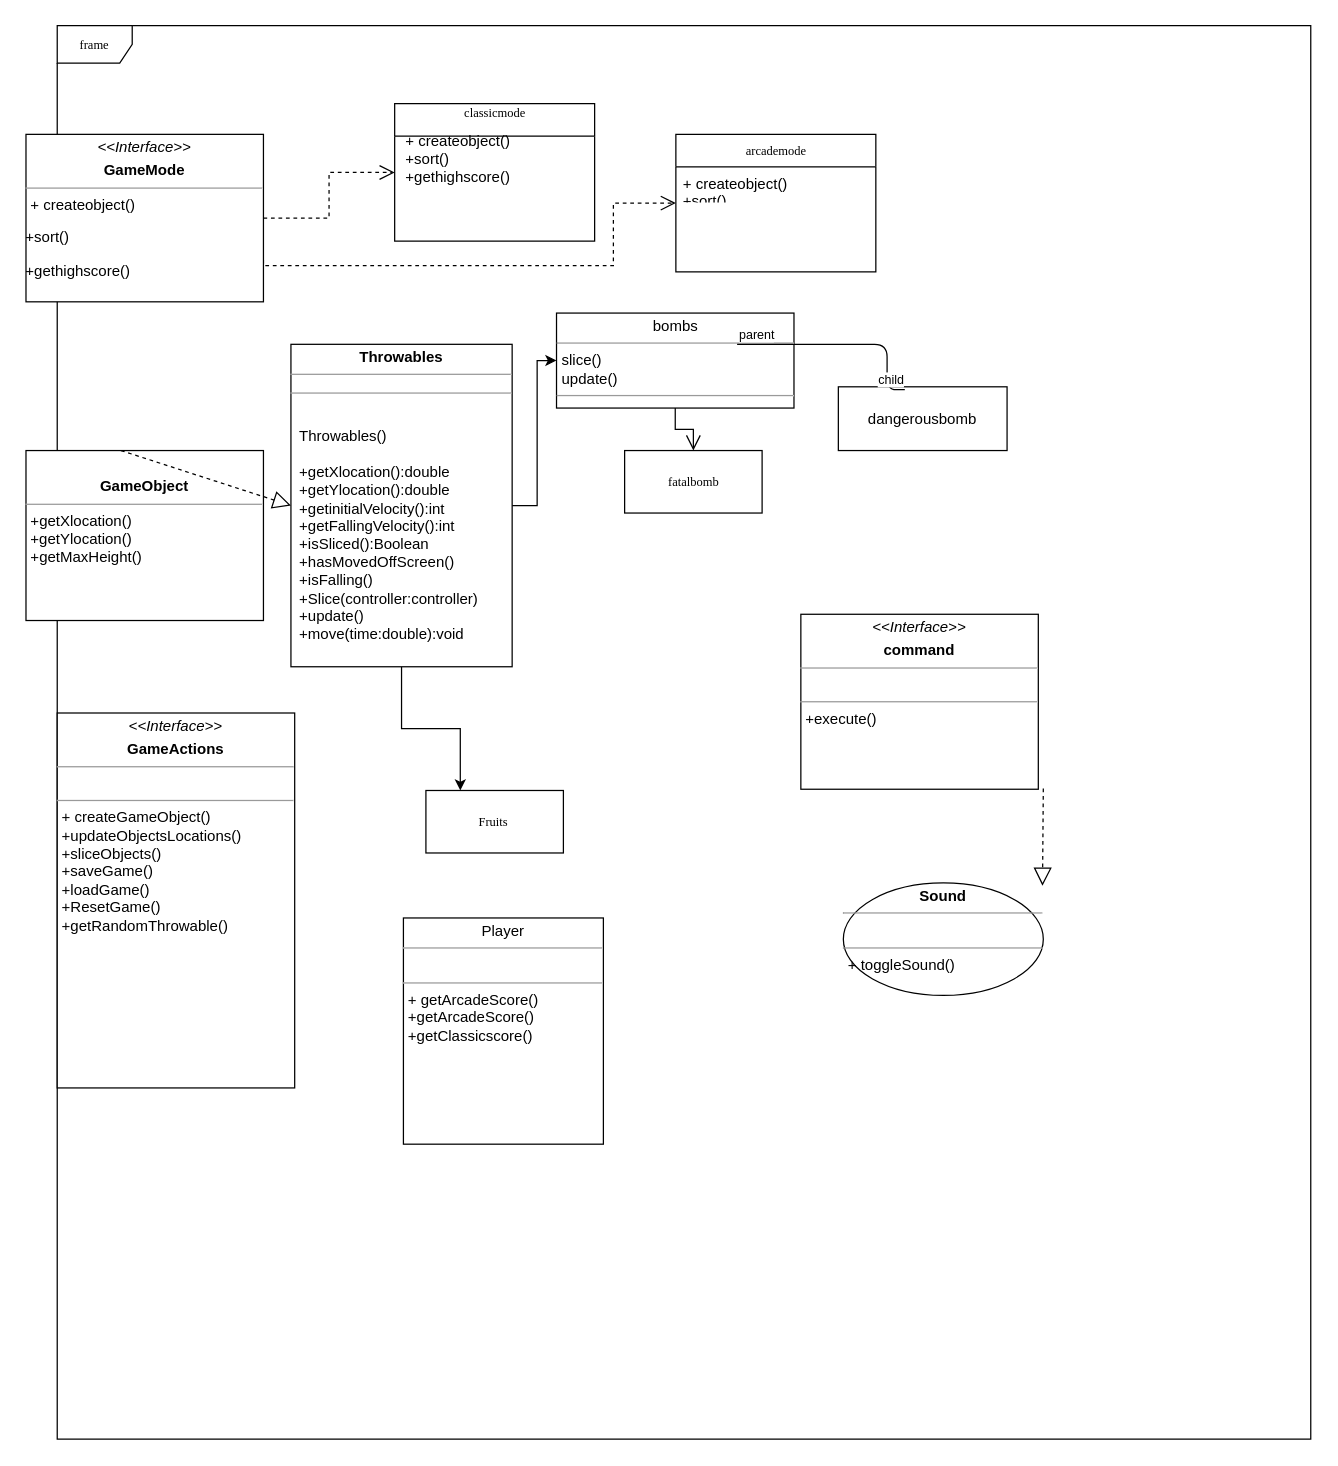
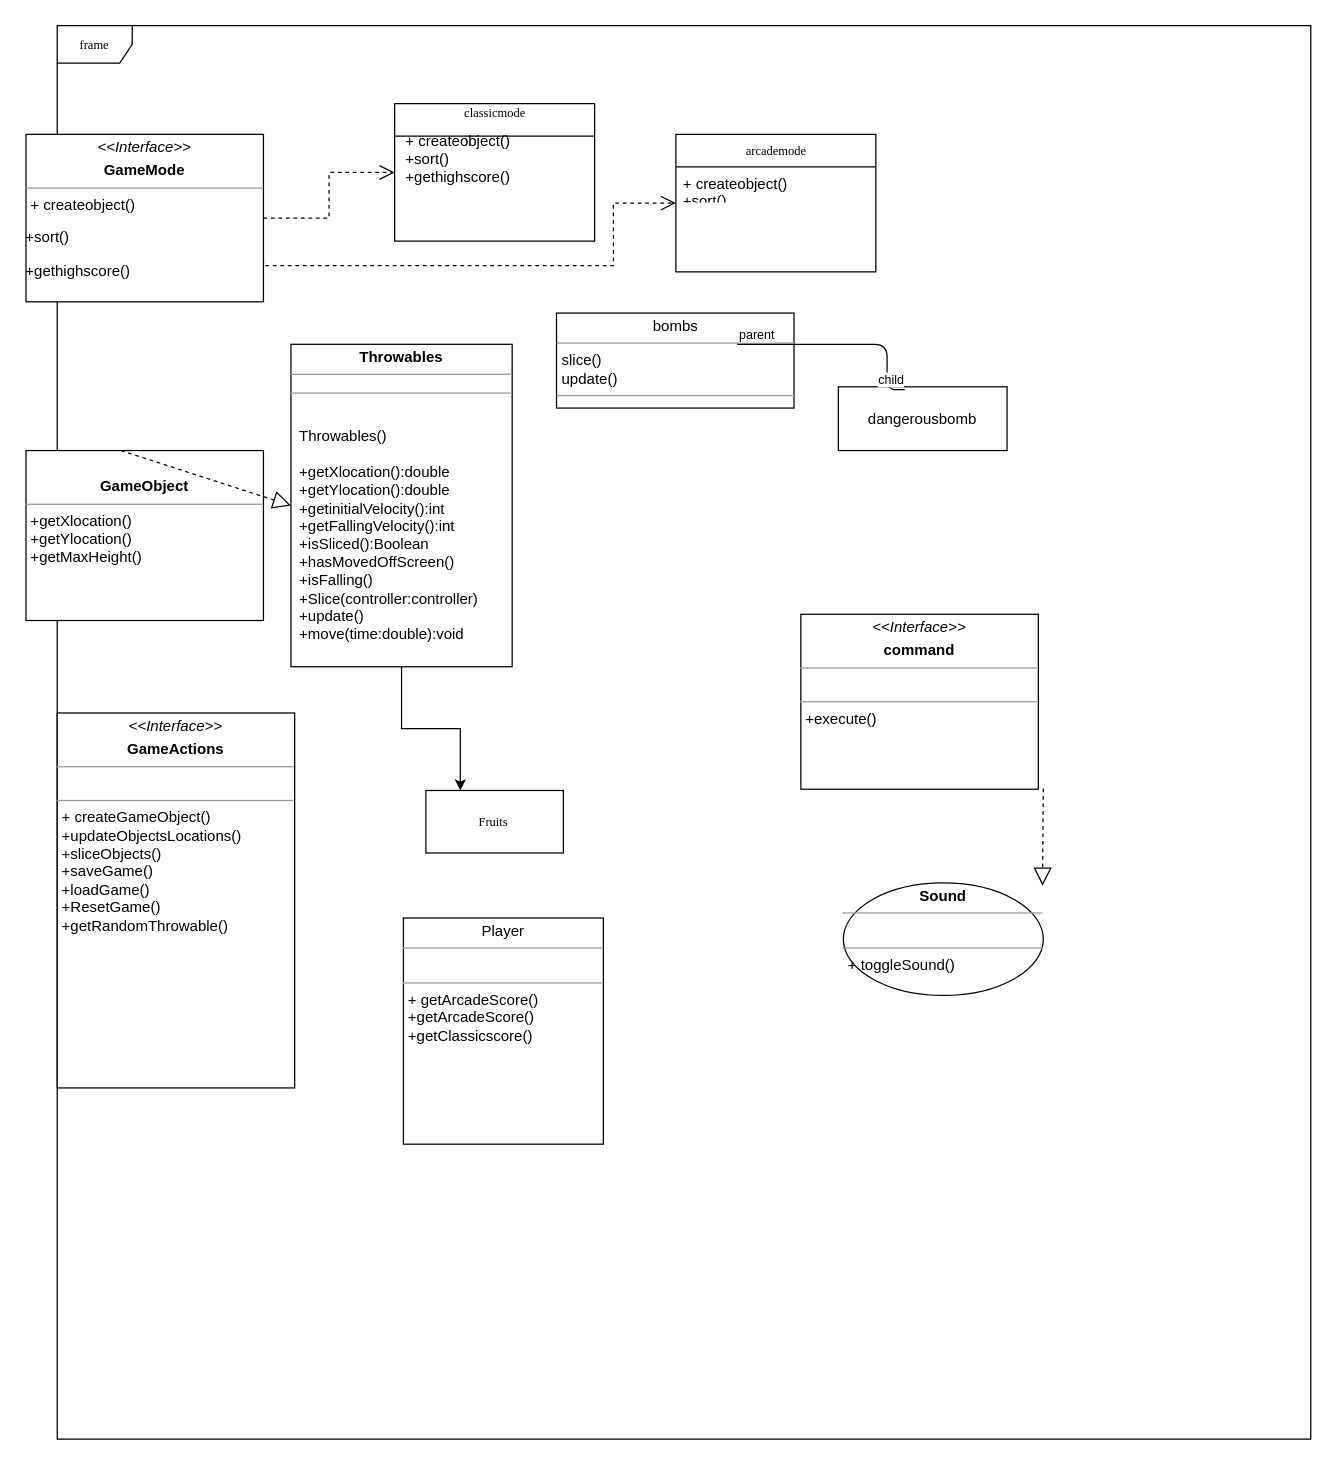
edge "bombs slice() update()" -> "fatalbomb": removed
edge "Throwables" -> "bombs slice() update()": removed
node "fatalbomb": removed
